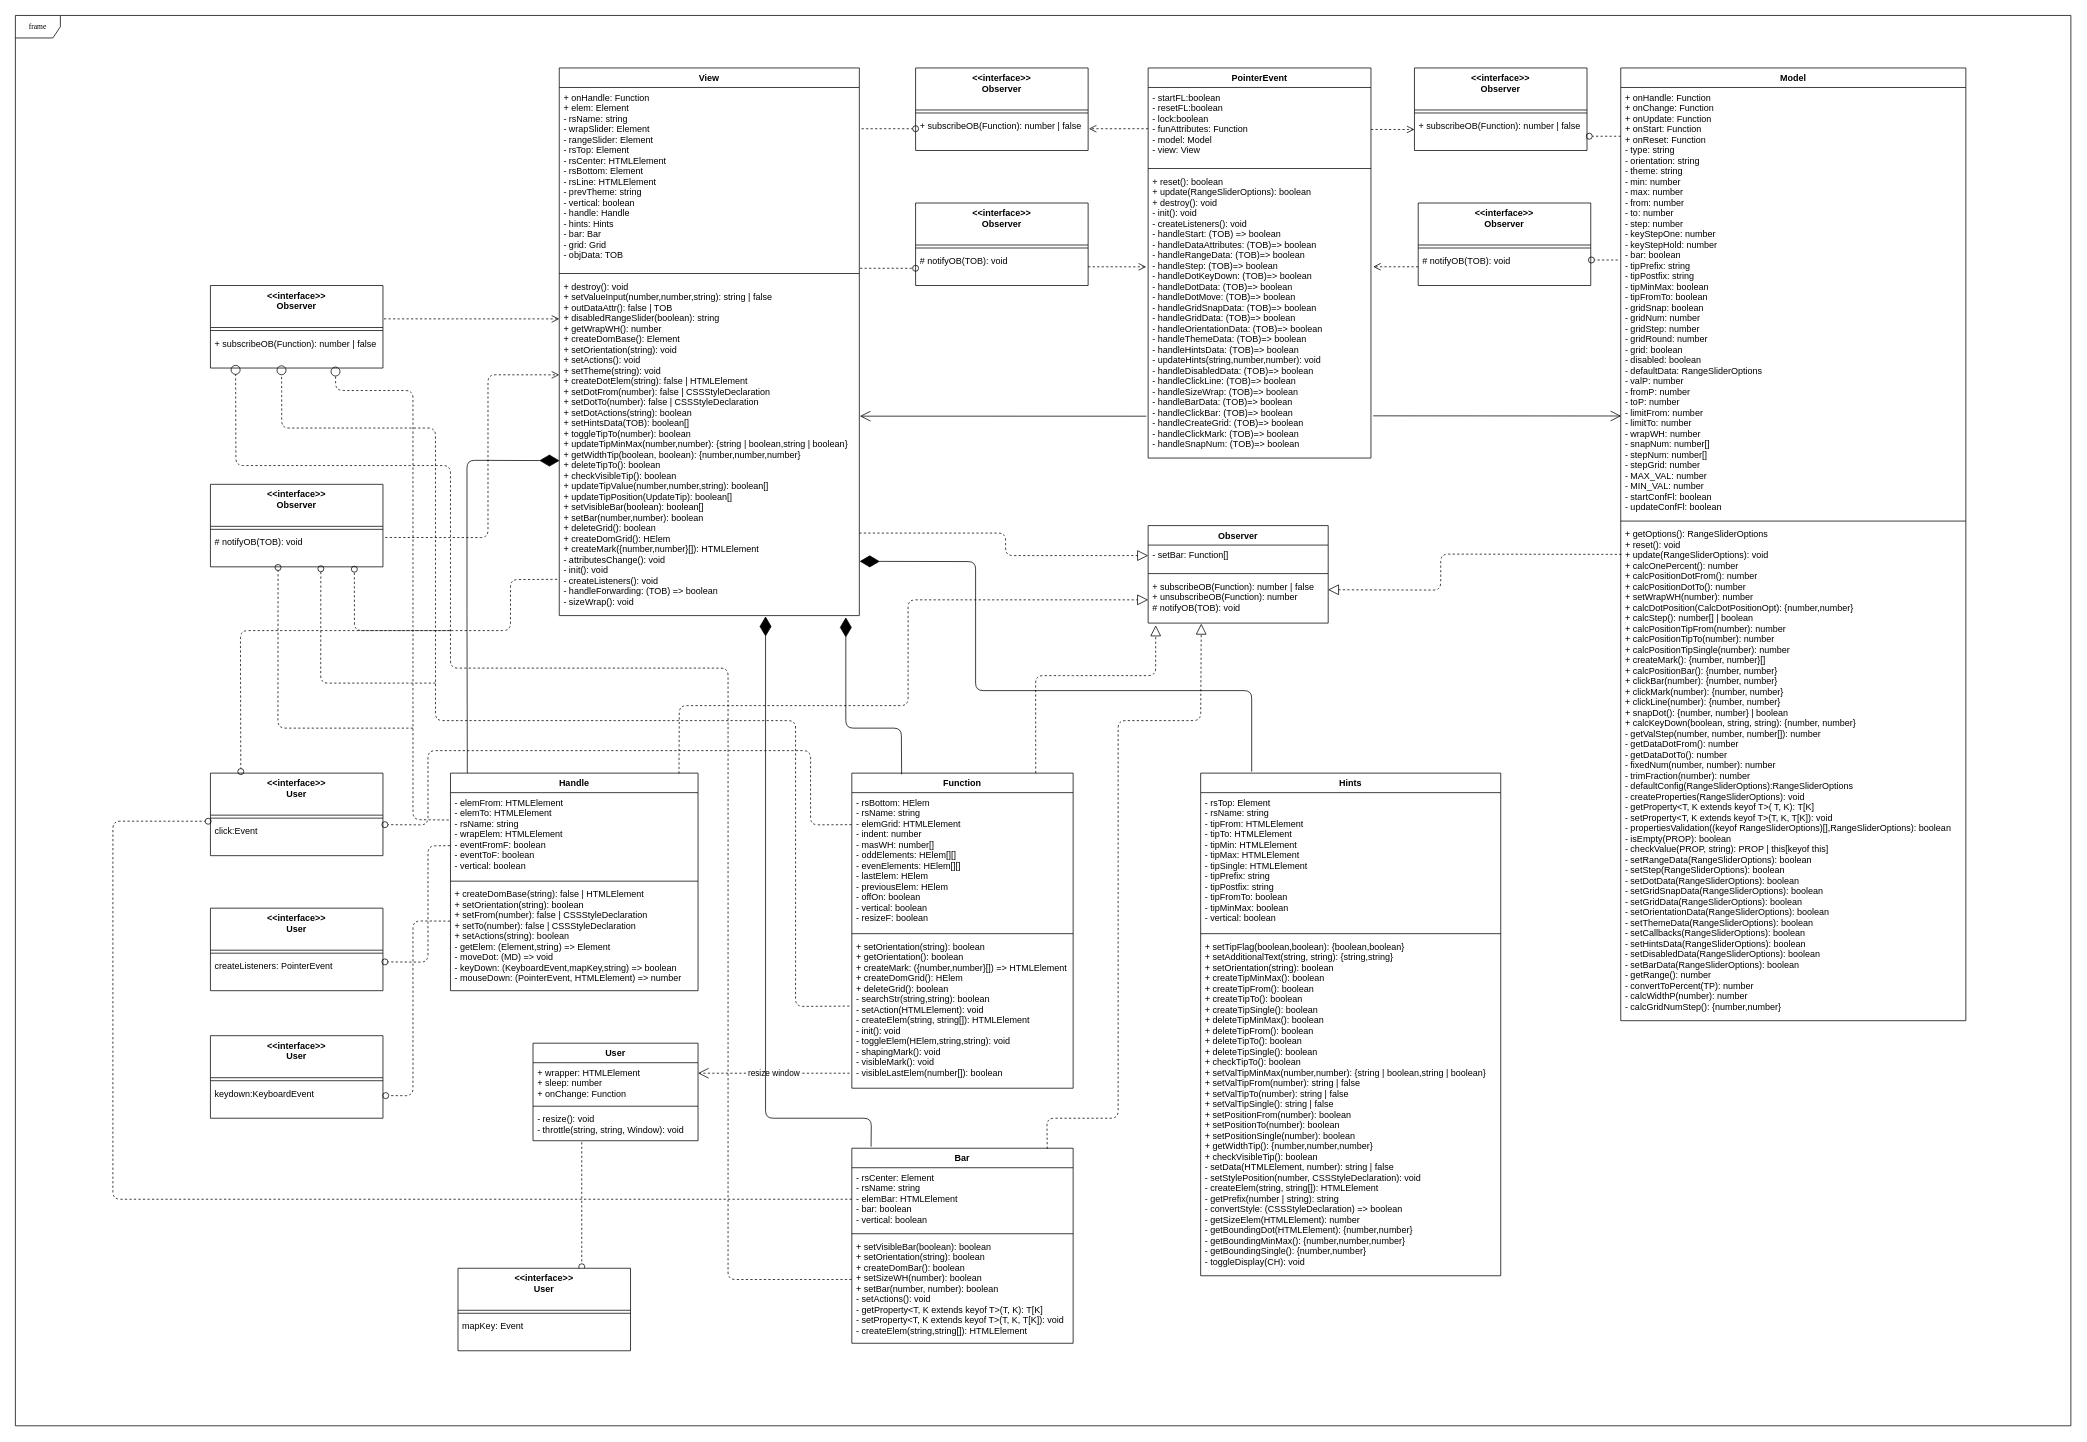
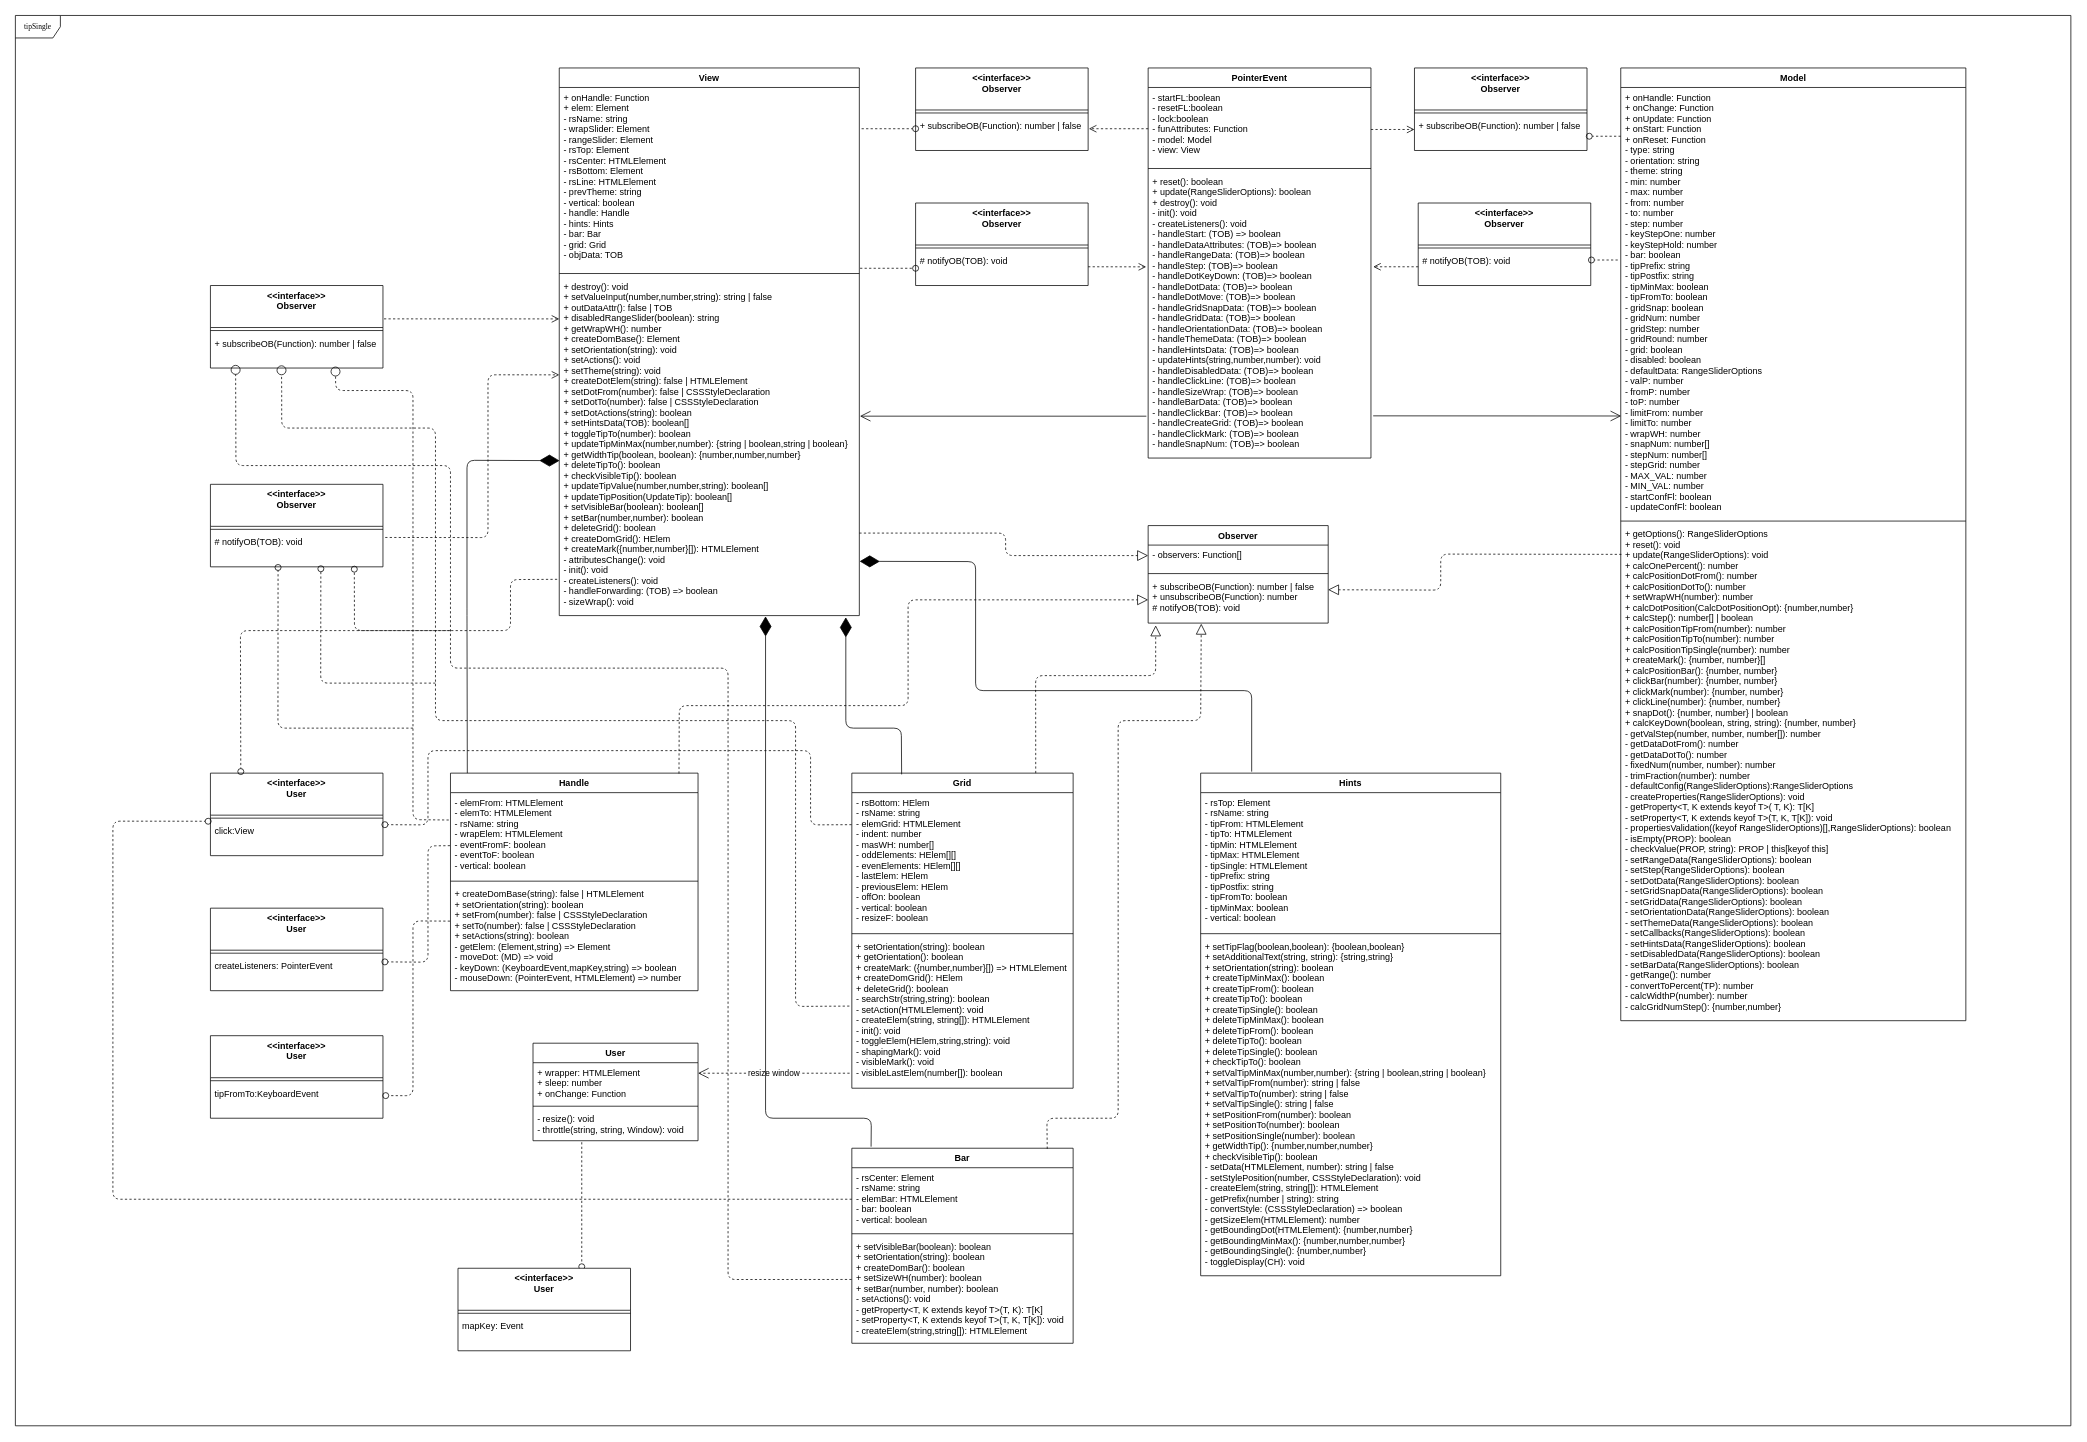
node "frame": label "frame" -> "tipSingle"
node "- setBar: Function[]": label "- setBar: Function[]" -> "- observers: Function[]"
node "Function": label "Function" -> "Grid"
node "click:Event": label "click:Event" -> "click:View"
node "keydown:KeyboardEvent": label "keydown:KeyboardEvent" -> "tipFromTo:KeyboardEvent"
